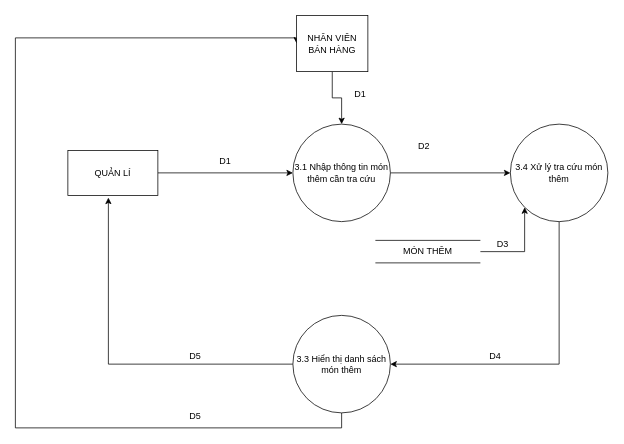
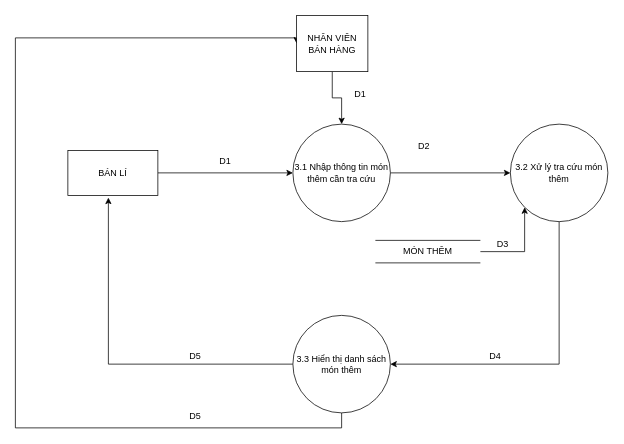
node "QUẢN LÍ": label "QUẢN LÍ" -> "BÁN LÍ"
node "3.4 Xử lý tra cứu món thêm": label "3.4 Xử lý tra cứu món thêm" -> "3.2 Xử lý tra cứu món thêm"
